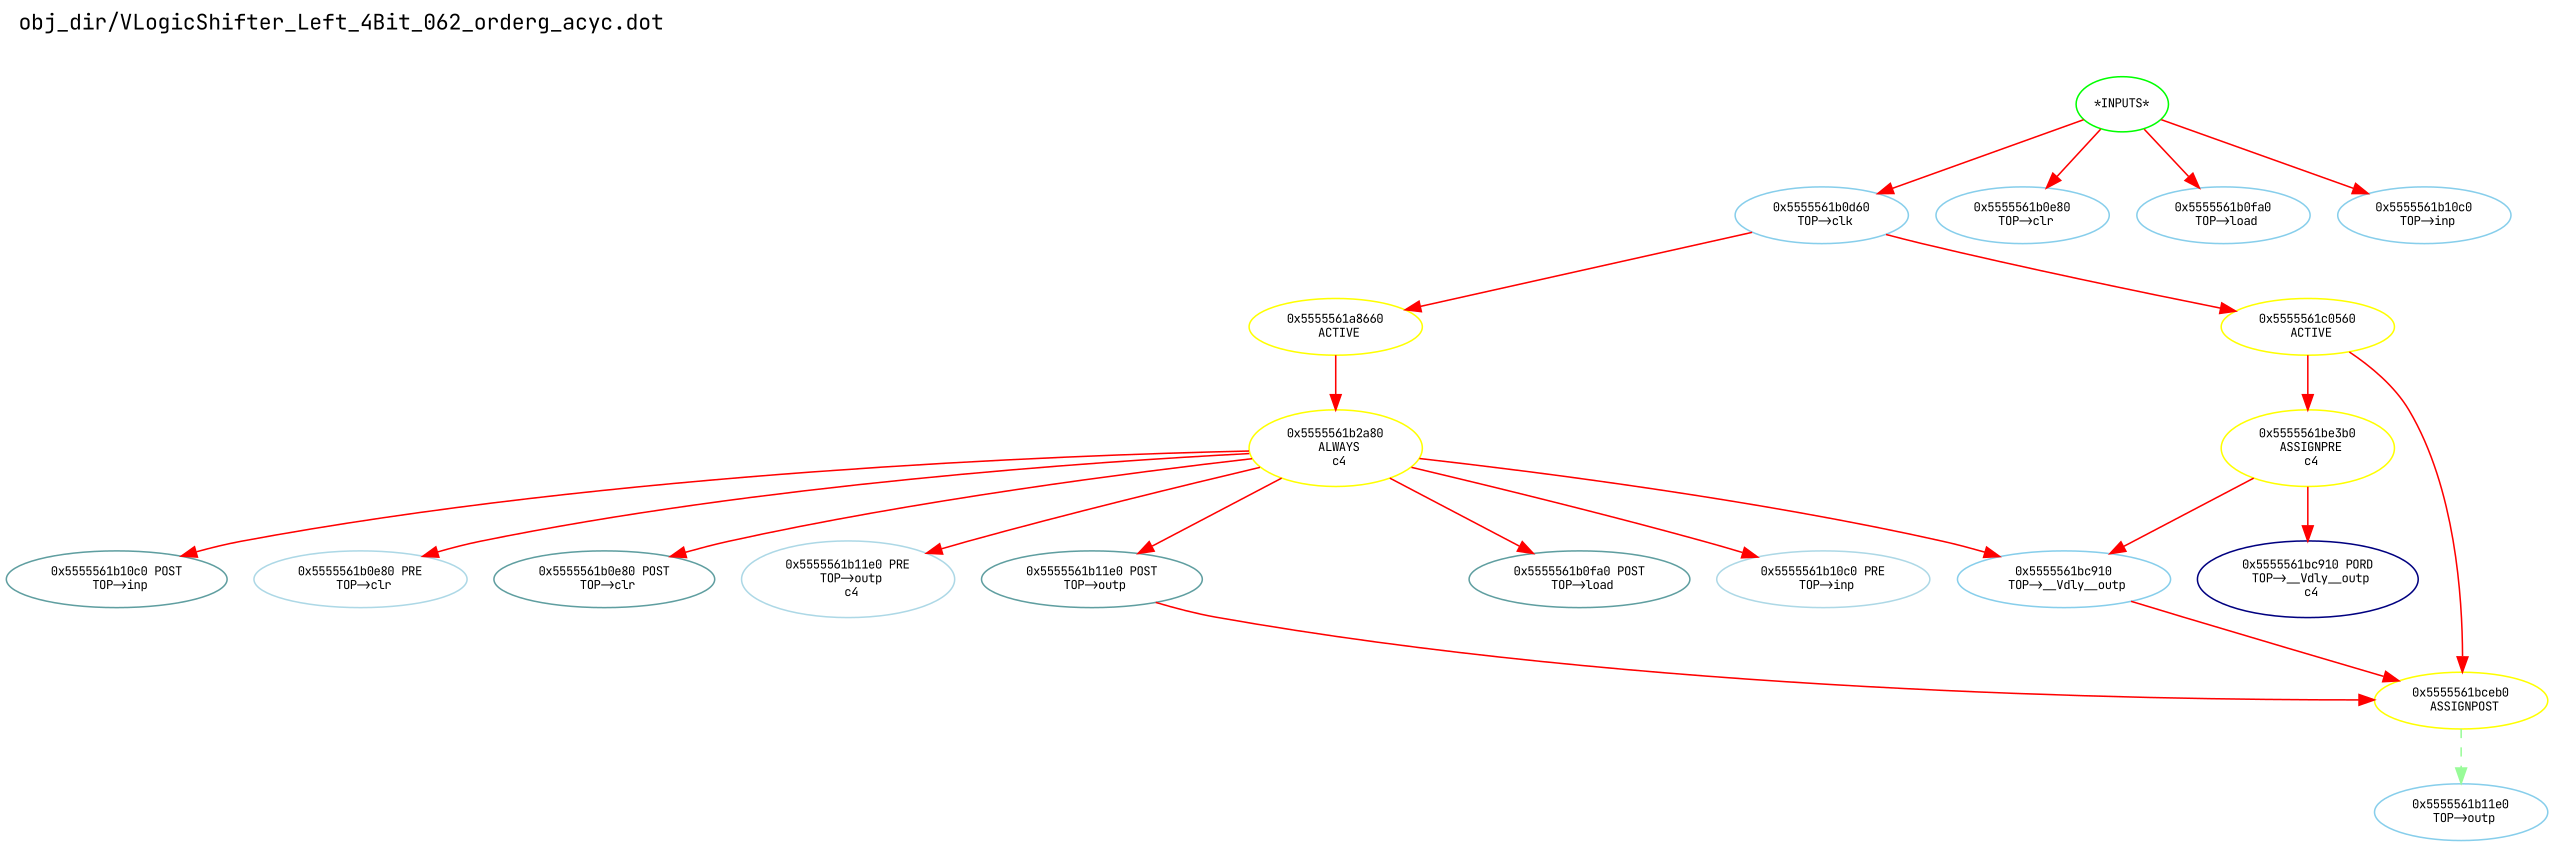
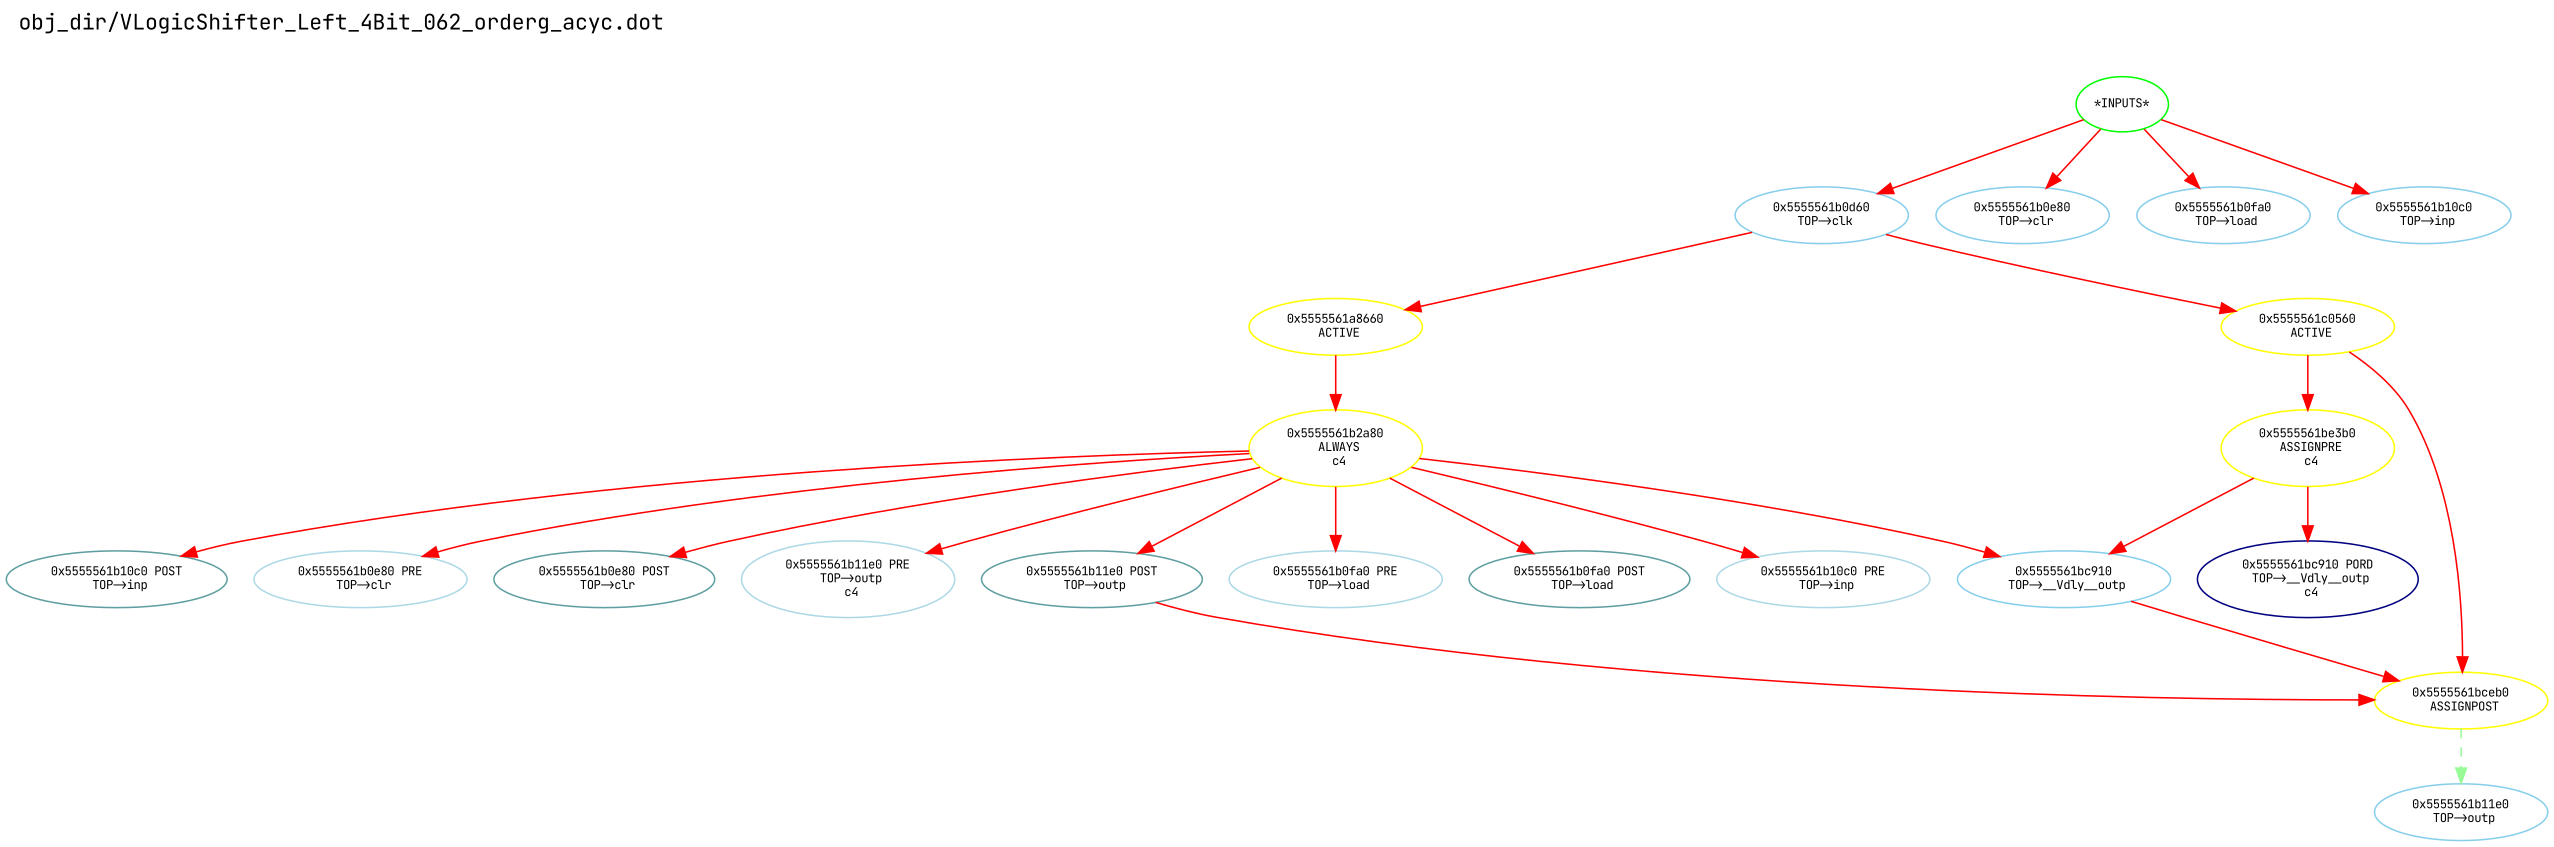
node "0x5555561b0fa0 PRE TOP->load": added
